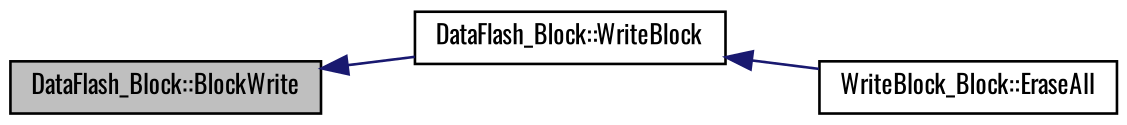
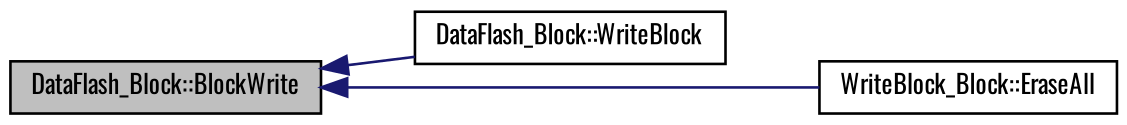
edge "WriteBlock_Block::EraseAll" -> "DataFlash_Block::WriteBlock": now "WriteBlock_Block::EraseAll" -> "DataFlash_Block::BlockWrite"
